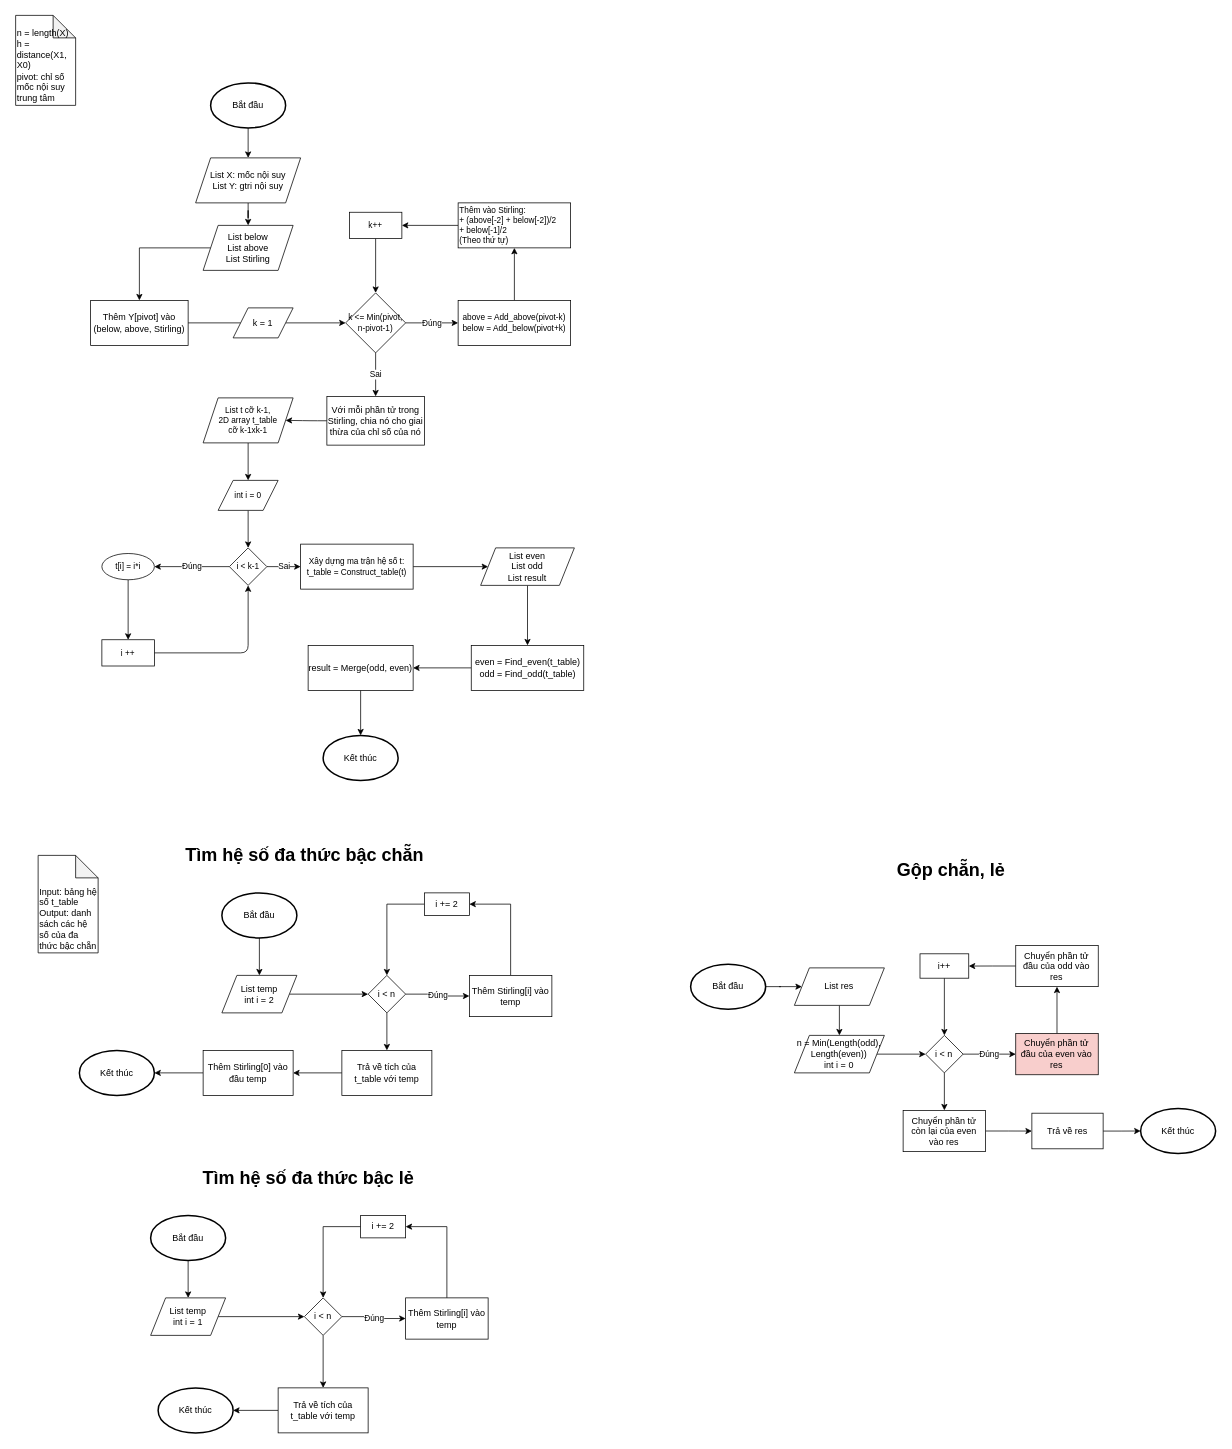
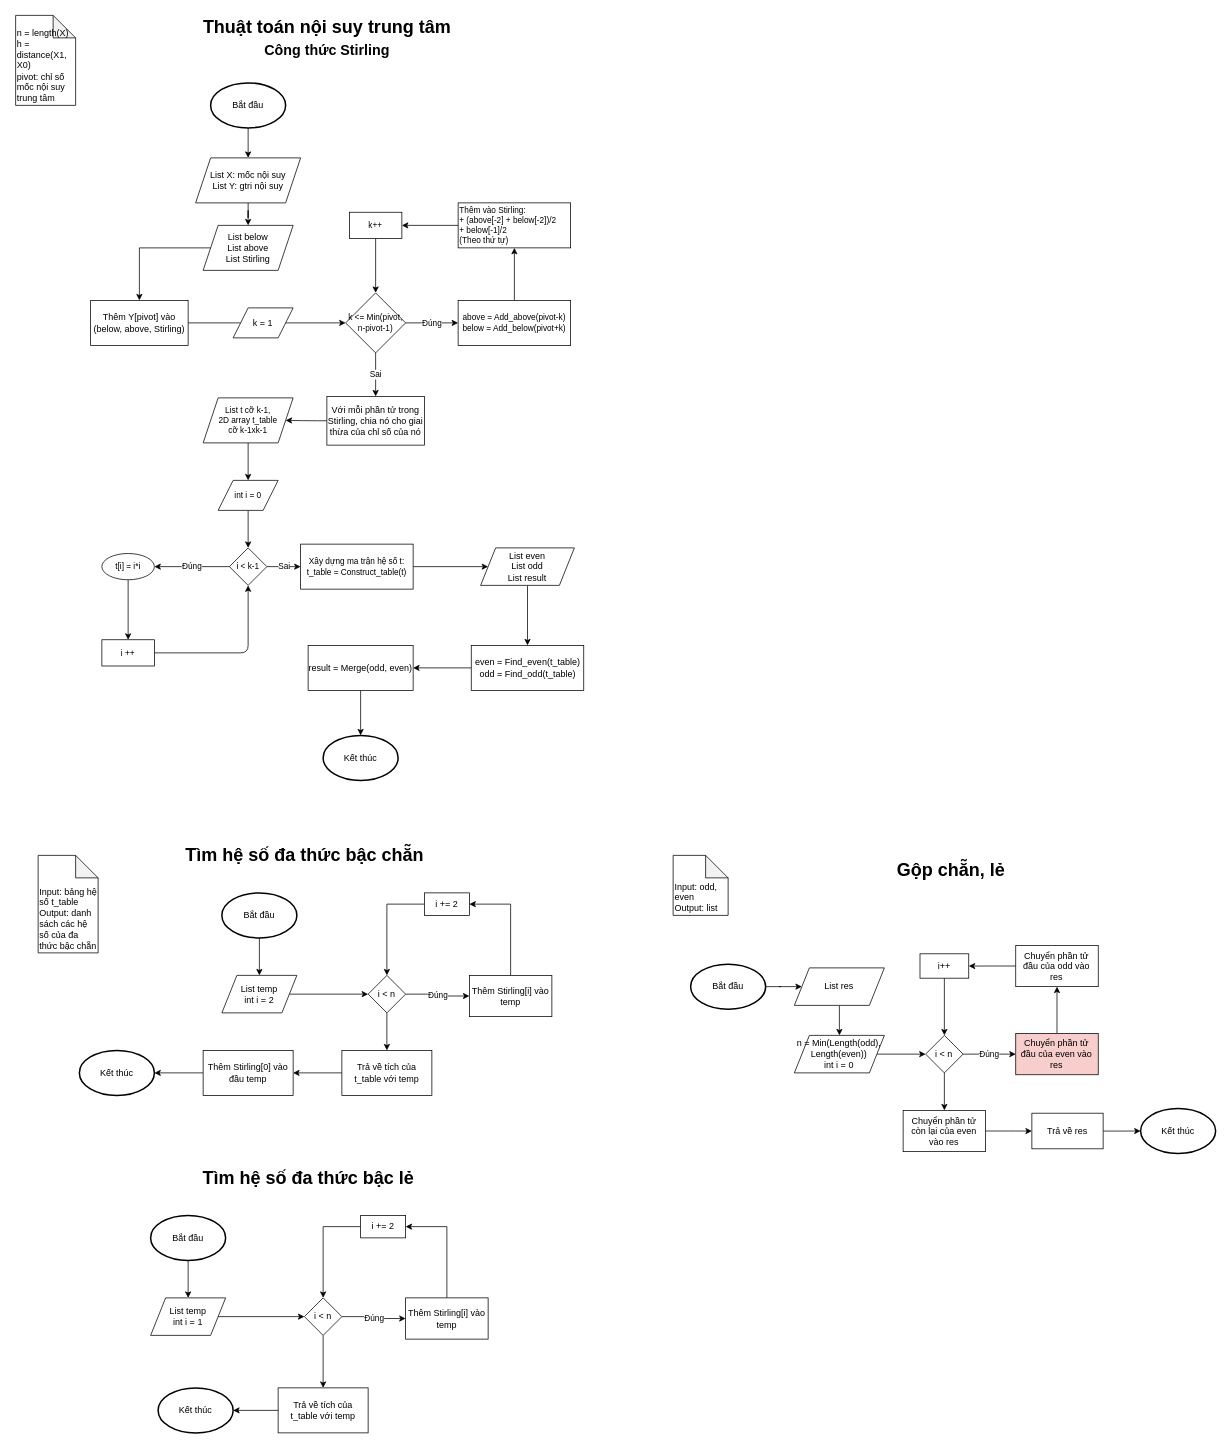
node "Thuật toán nội suy trung tâm Công thức Stirling": added
node "Input: odd, even Output: list": added
